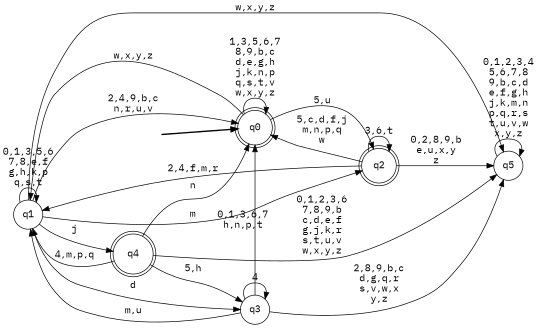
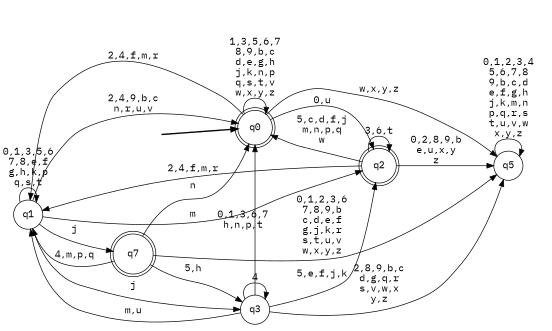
edge "q1" -> "q5": now "q0" -> "q5"
edge "q0" -> "q1": label "w,x,y,z" -> "2,4,f,m,r"
edge "q0" -> "q2": label "5,u" -> "0,u"
node "q4": label "q4" -> "q7"
edge "q3" -> "q2": added, label "5,e,f,j,k"
edge "q1" -> "q3": label "d" -> "j"
